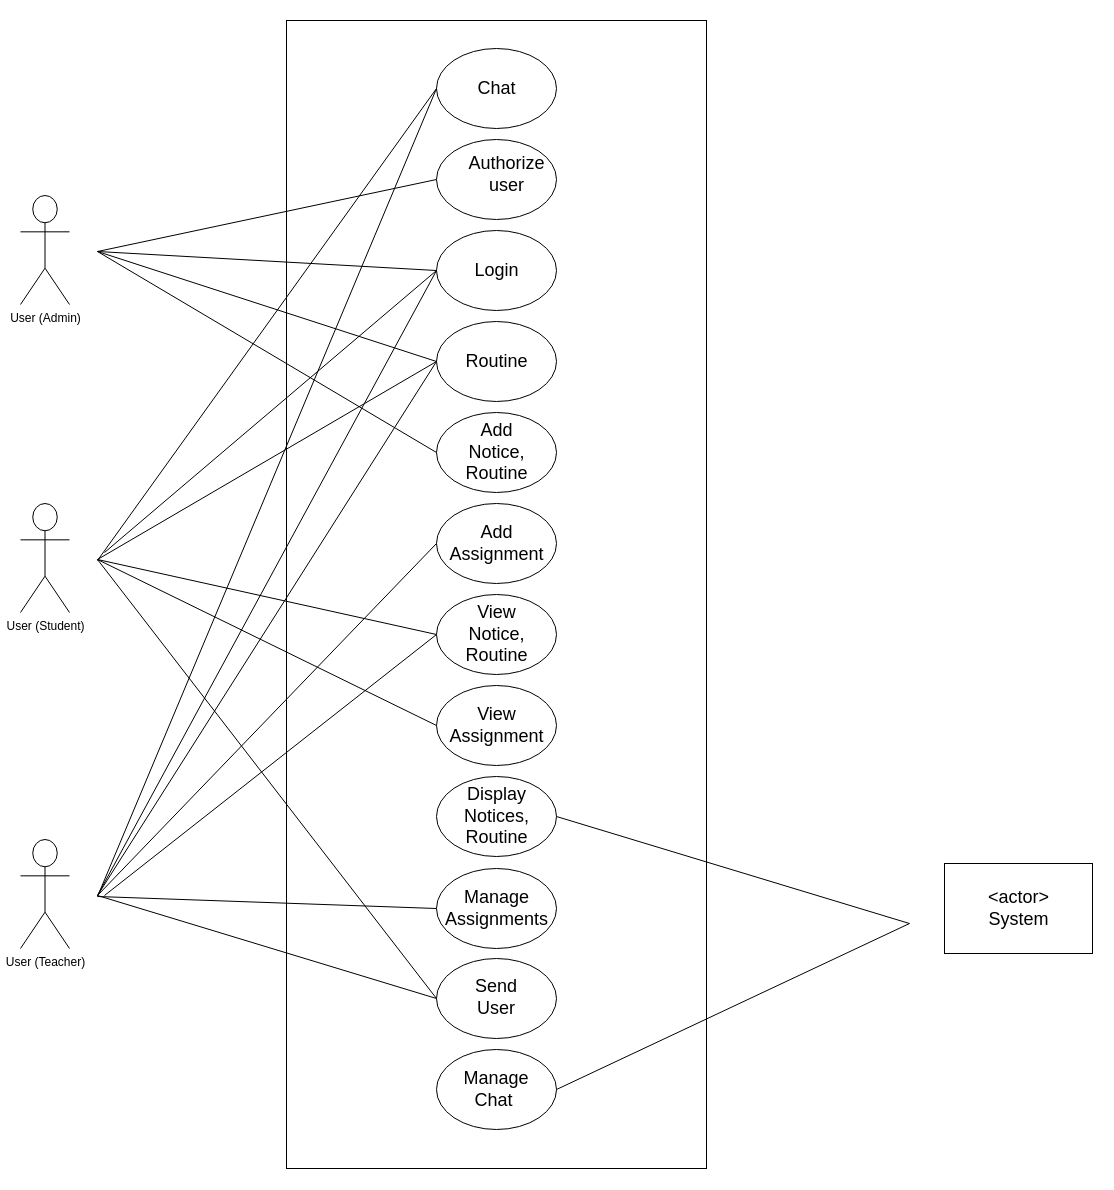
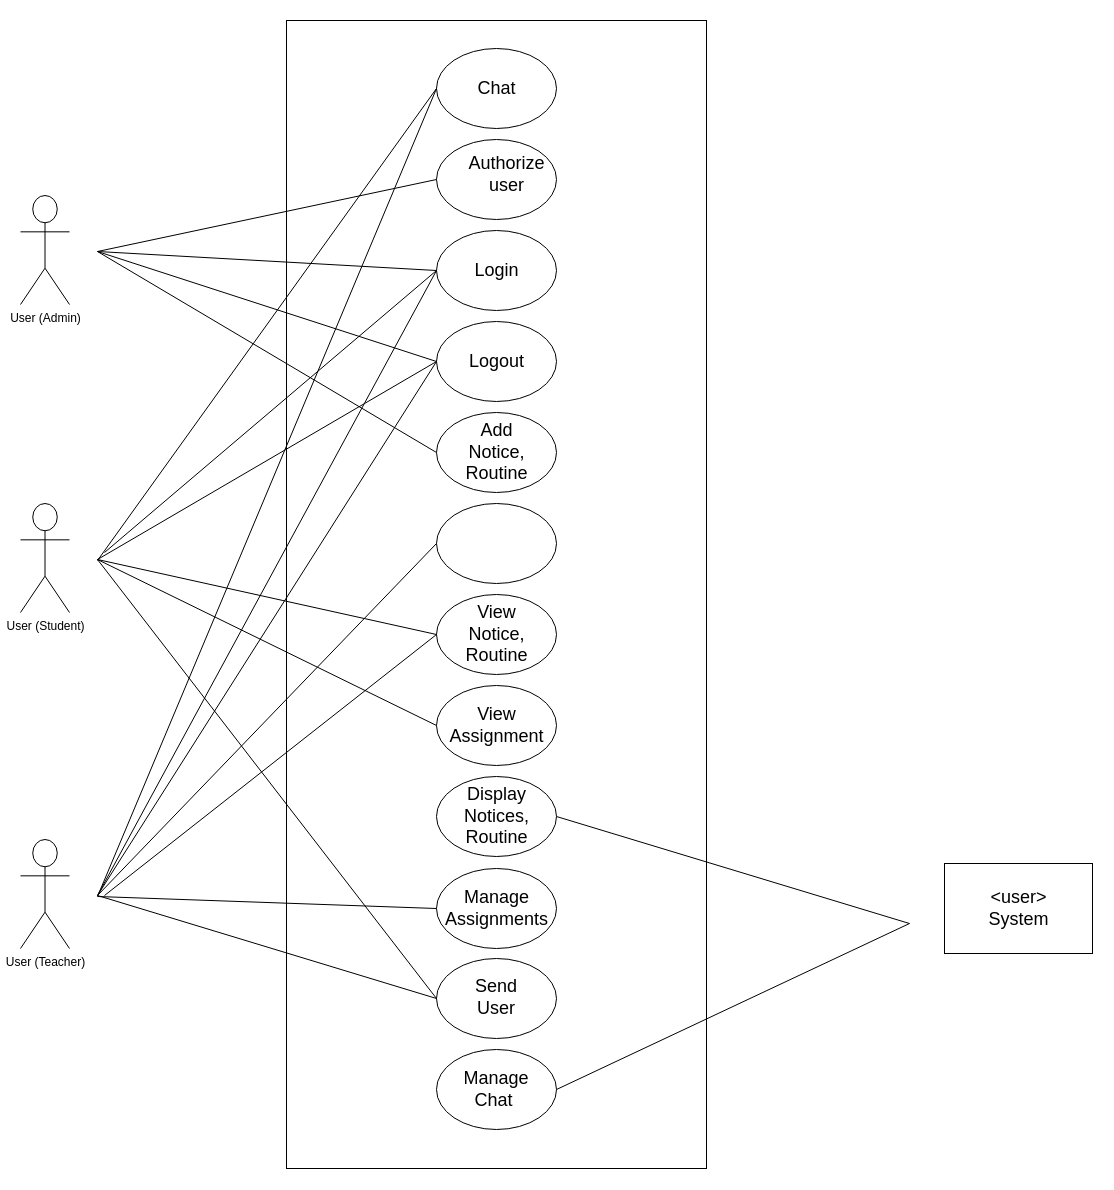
node "Routine": label "Routine" -> "Logout"
node "Add Assignment": removed
node "<actor>System": label "<actor>System" -> "<user>System"
